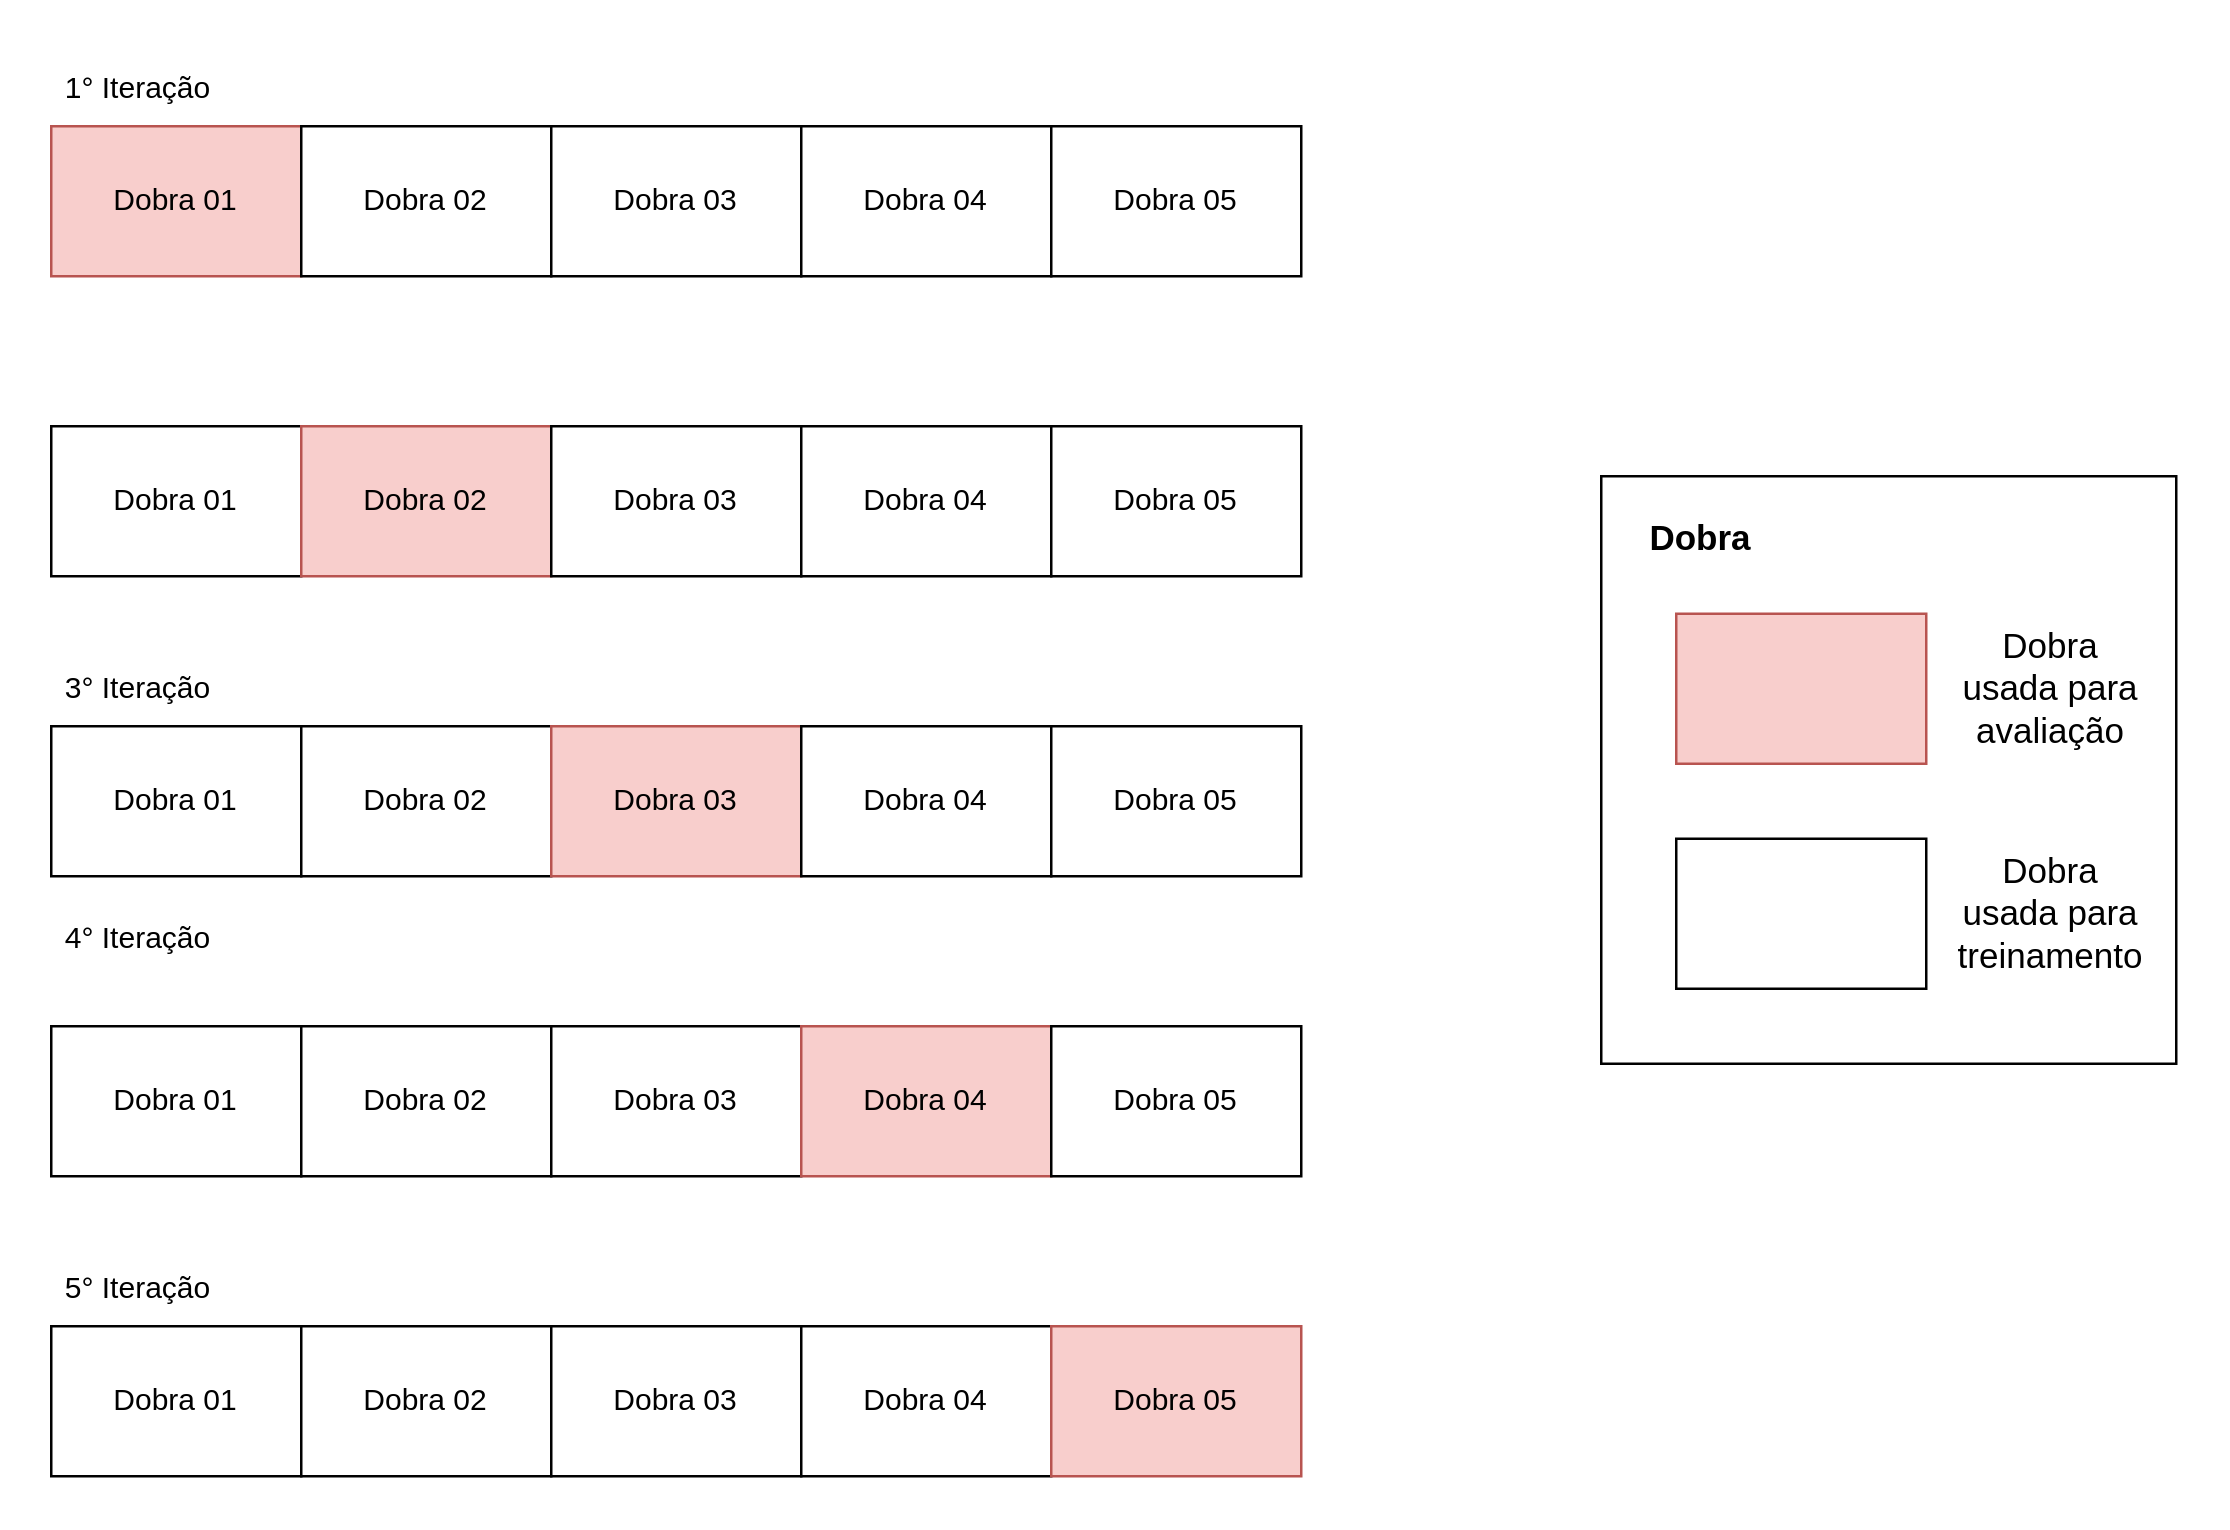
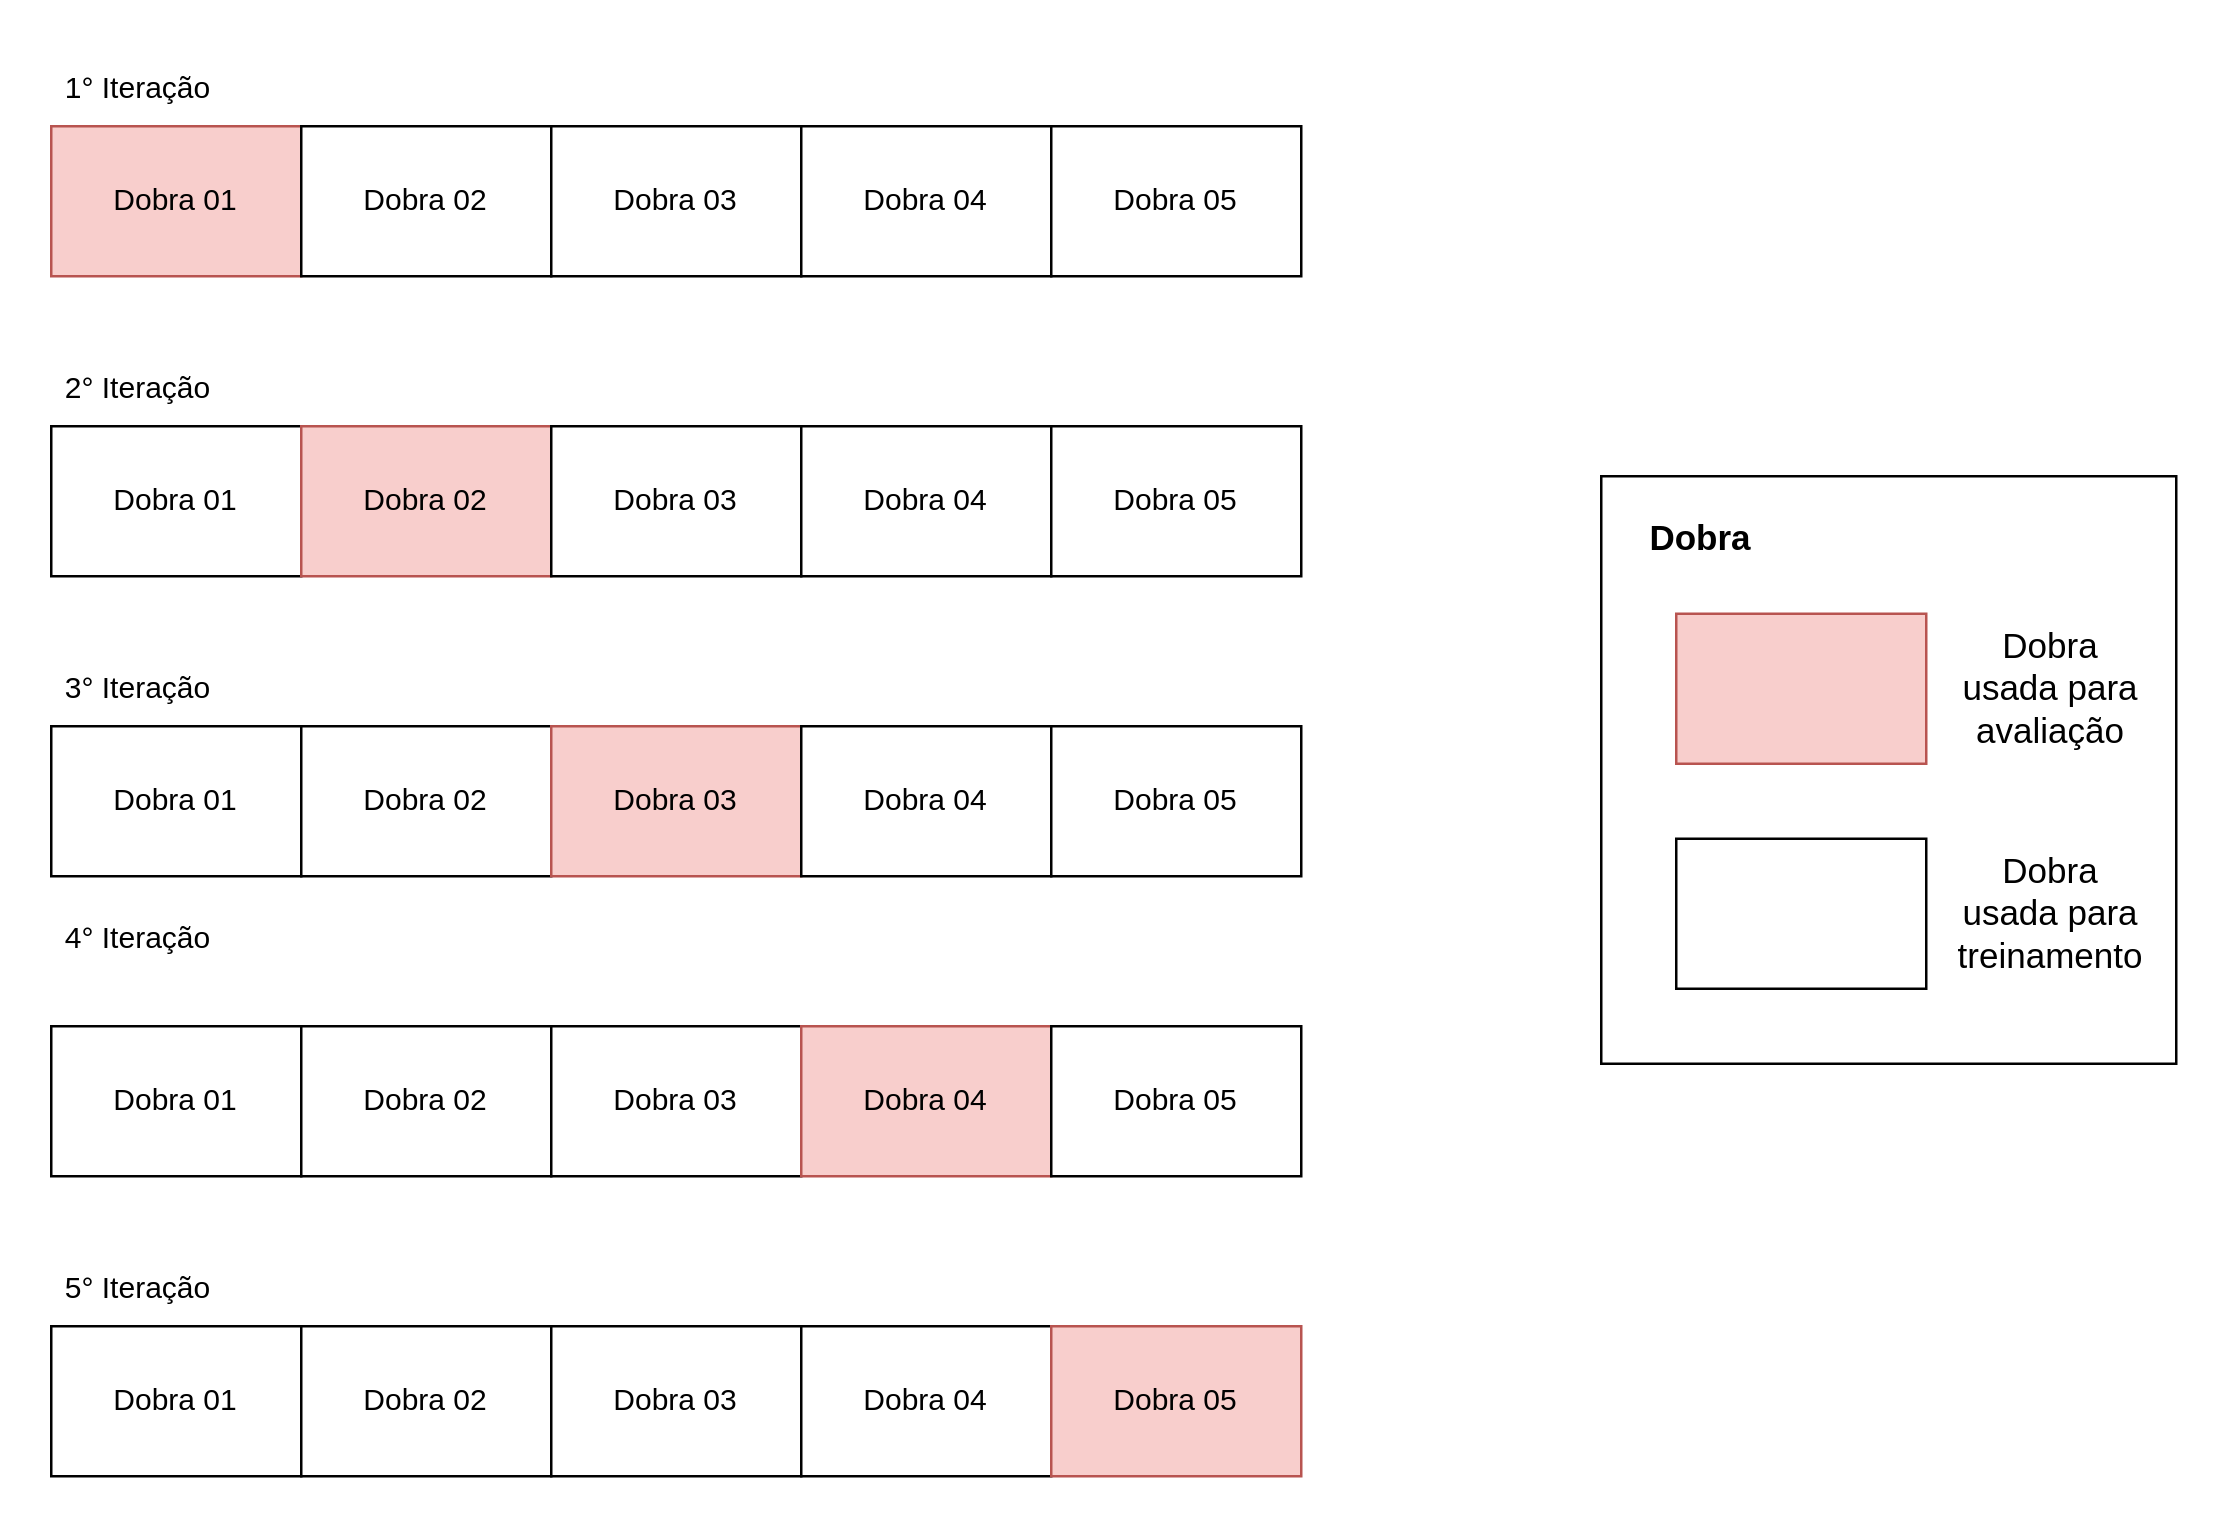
node "2° Iteração": added
